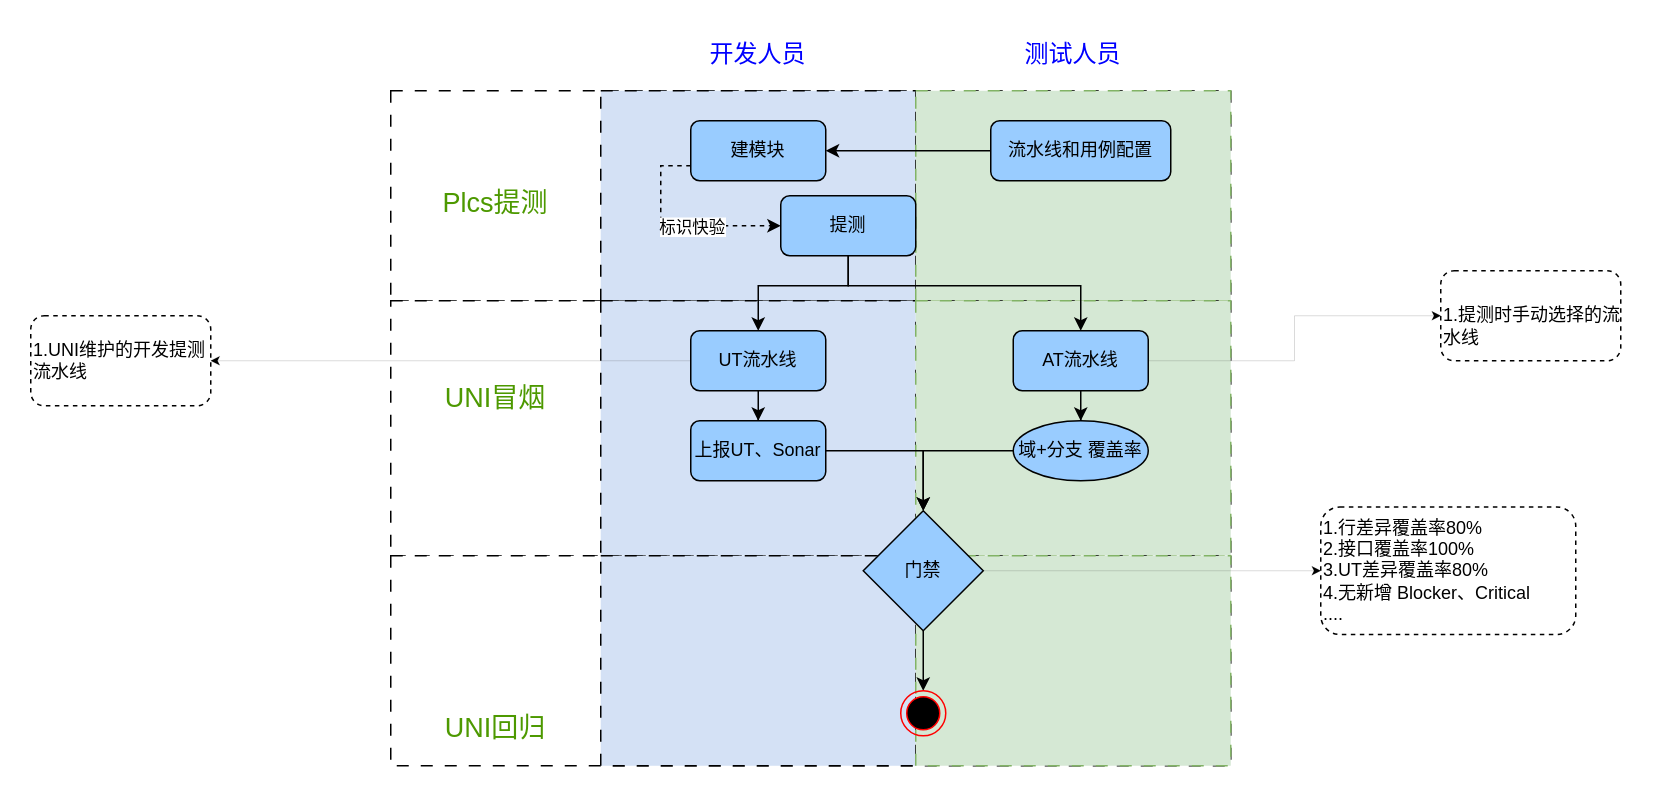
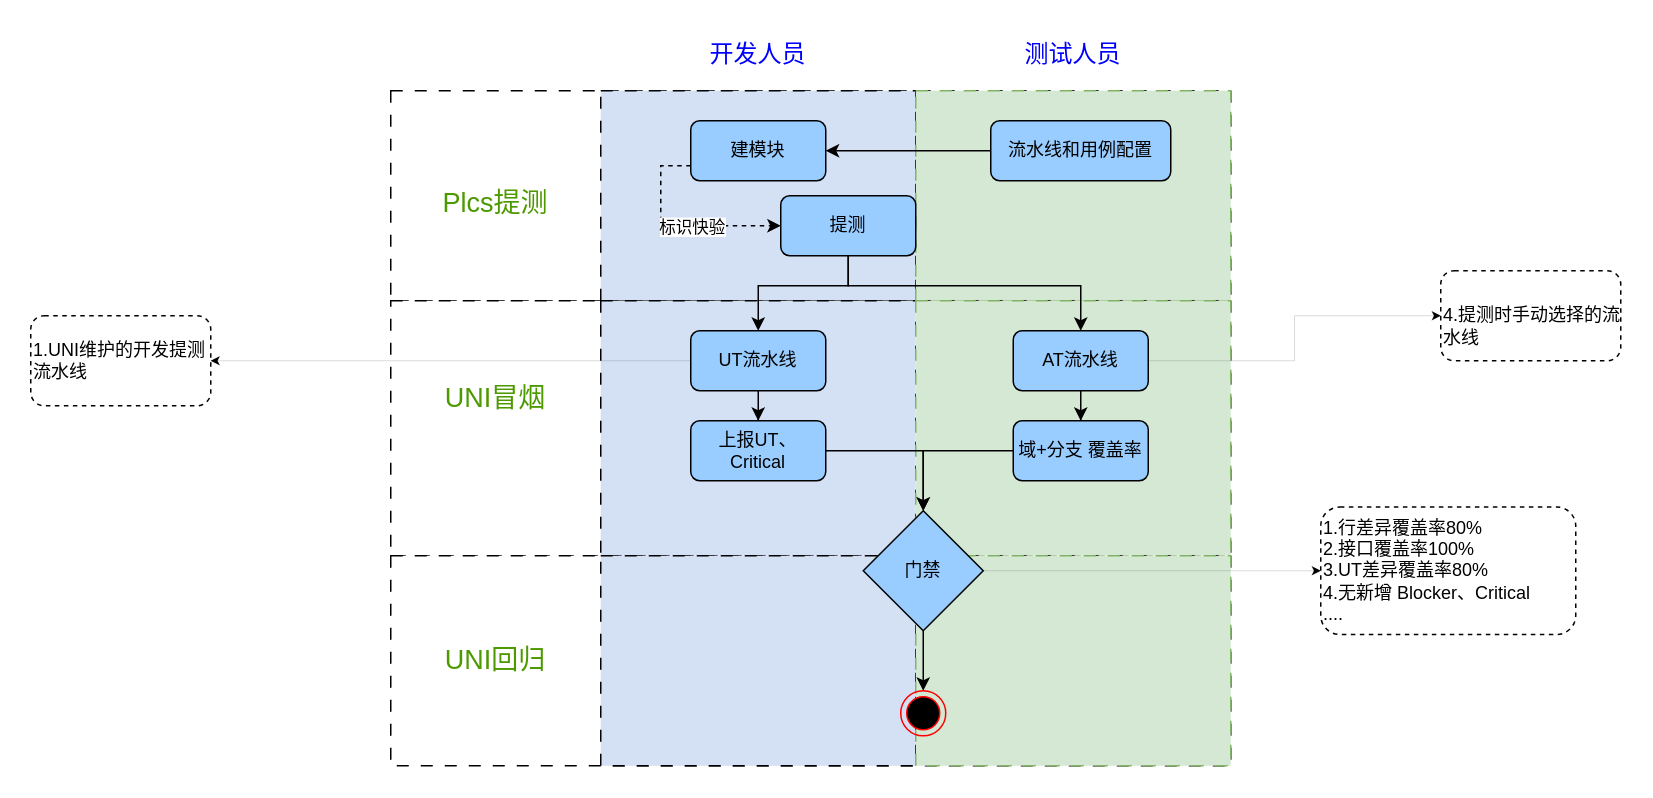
node "1.提测时手动选择的流水线": label "1.提测时手动选择的流水线" -> "4.提测时手动选择的流水线"
node "上报UT、Sonar": label "上报UT、Sonar" -> "上报UT、Critical"
node "域+分支 覆盖率": shape ellipse -> rounded rectangle
node "UNI回归": moved (496, 728) -> (496, 661)
